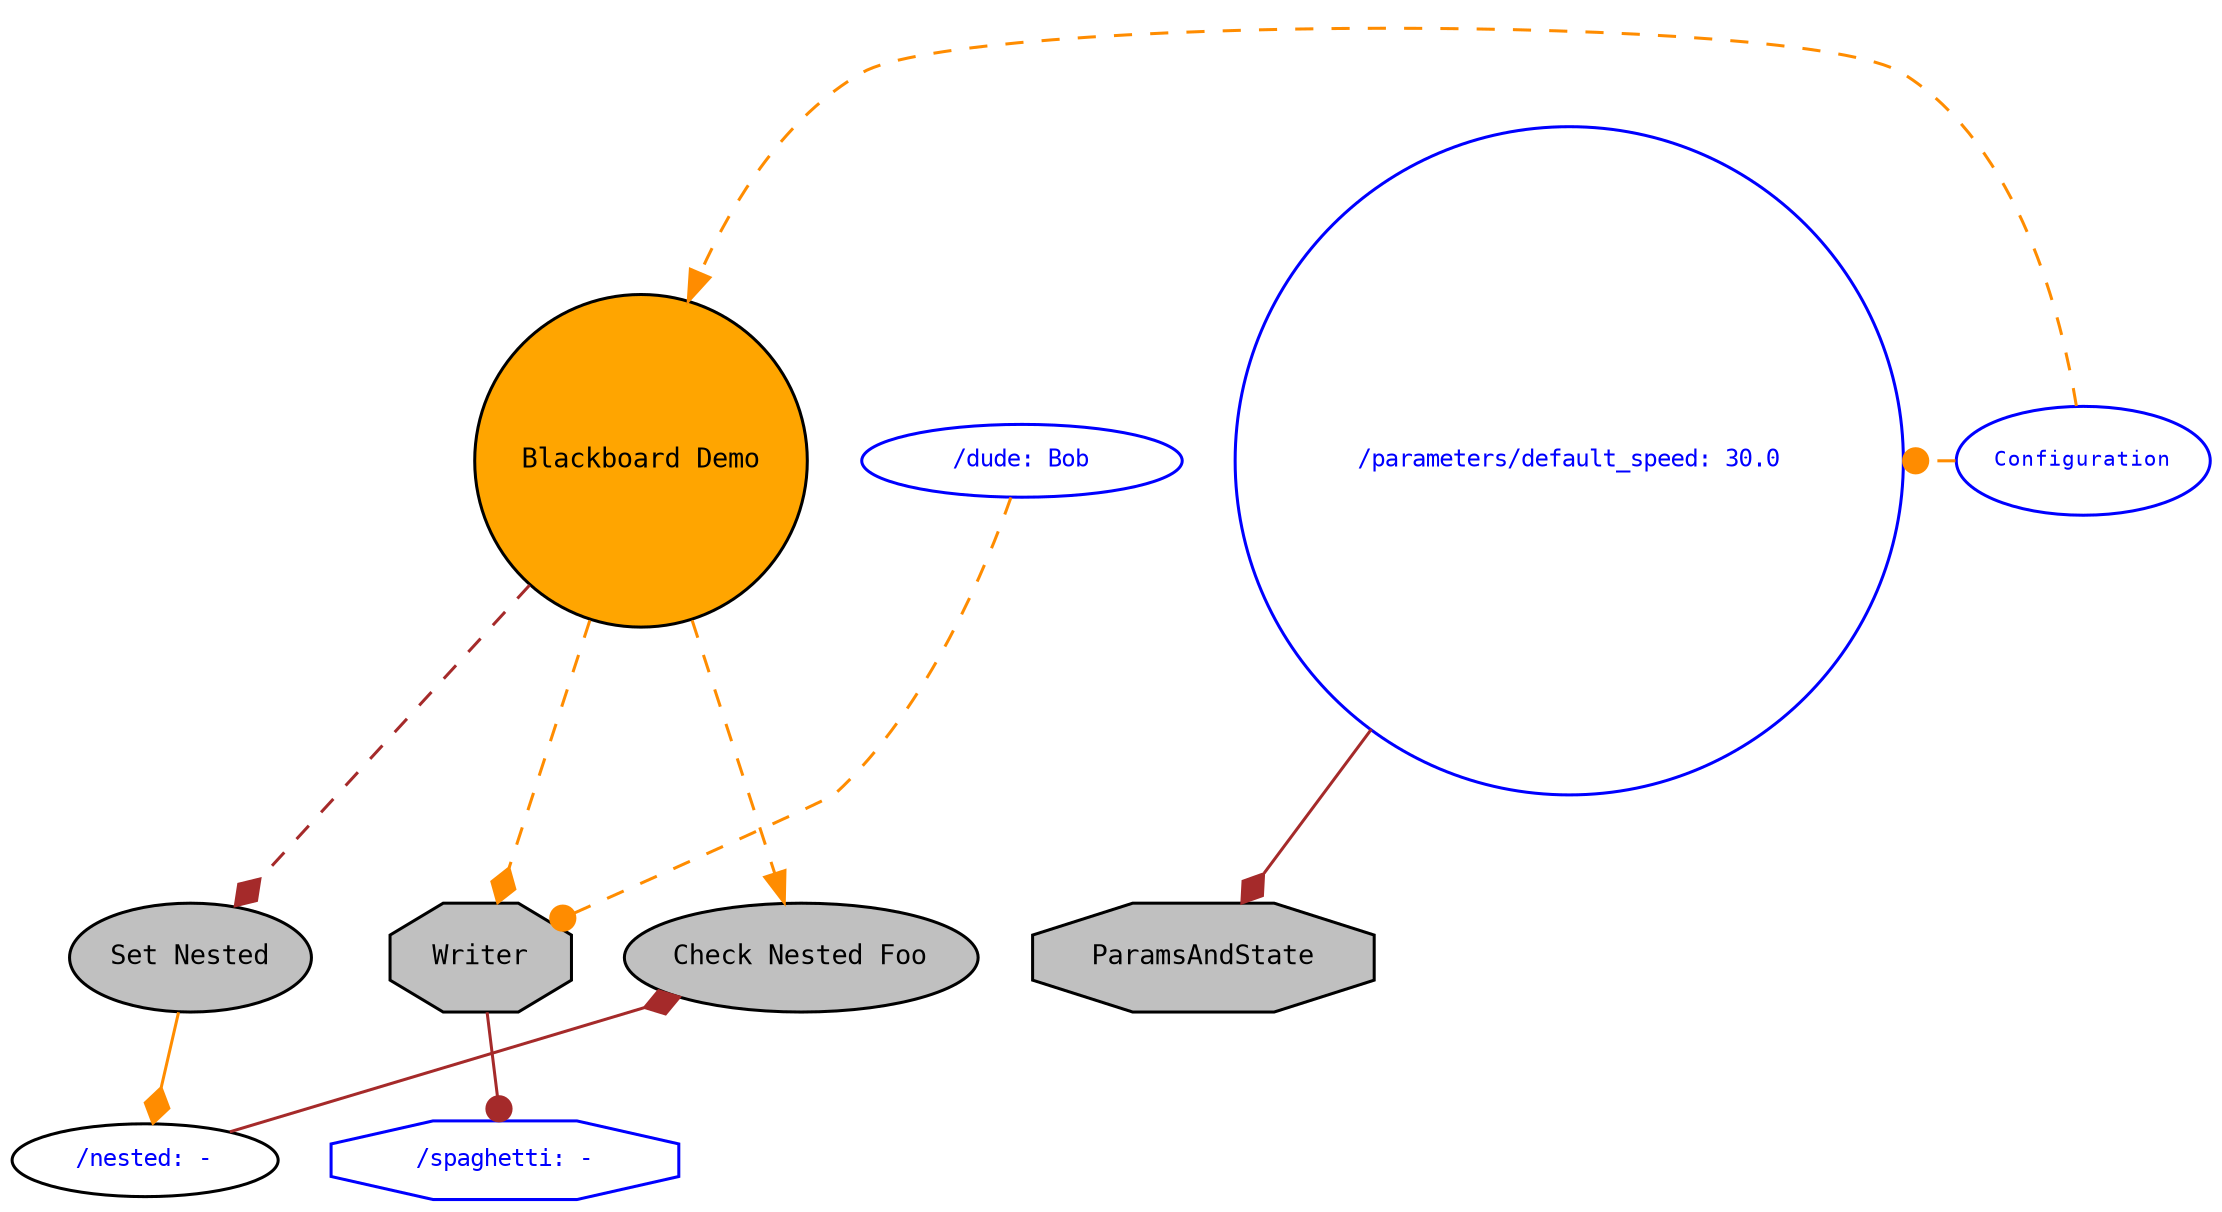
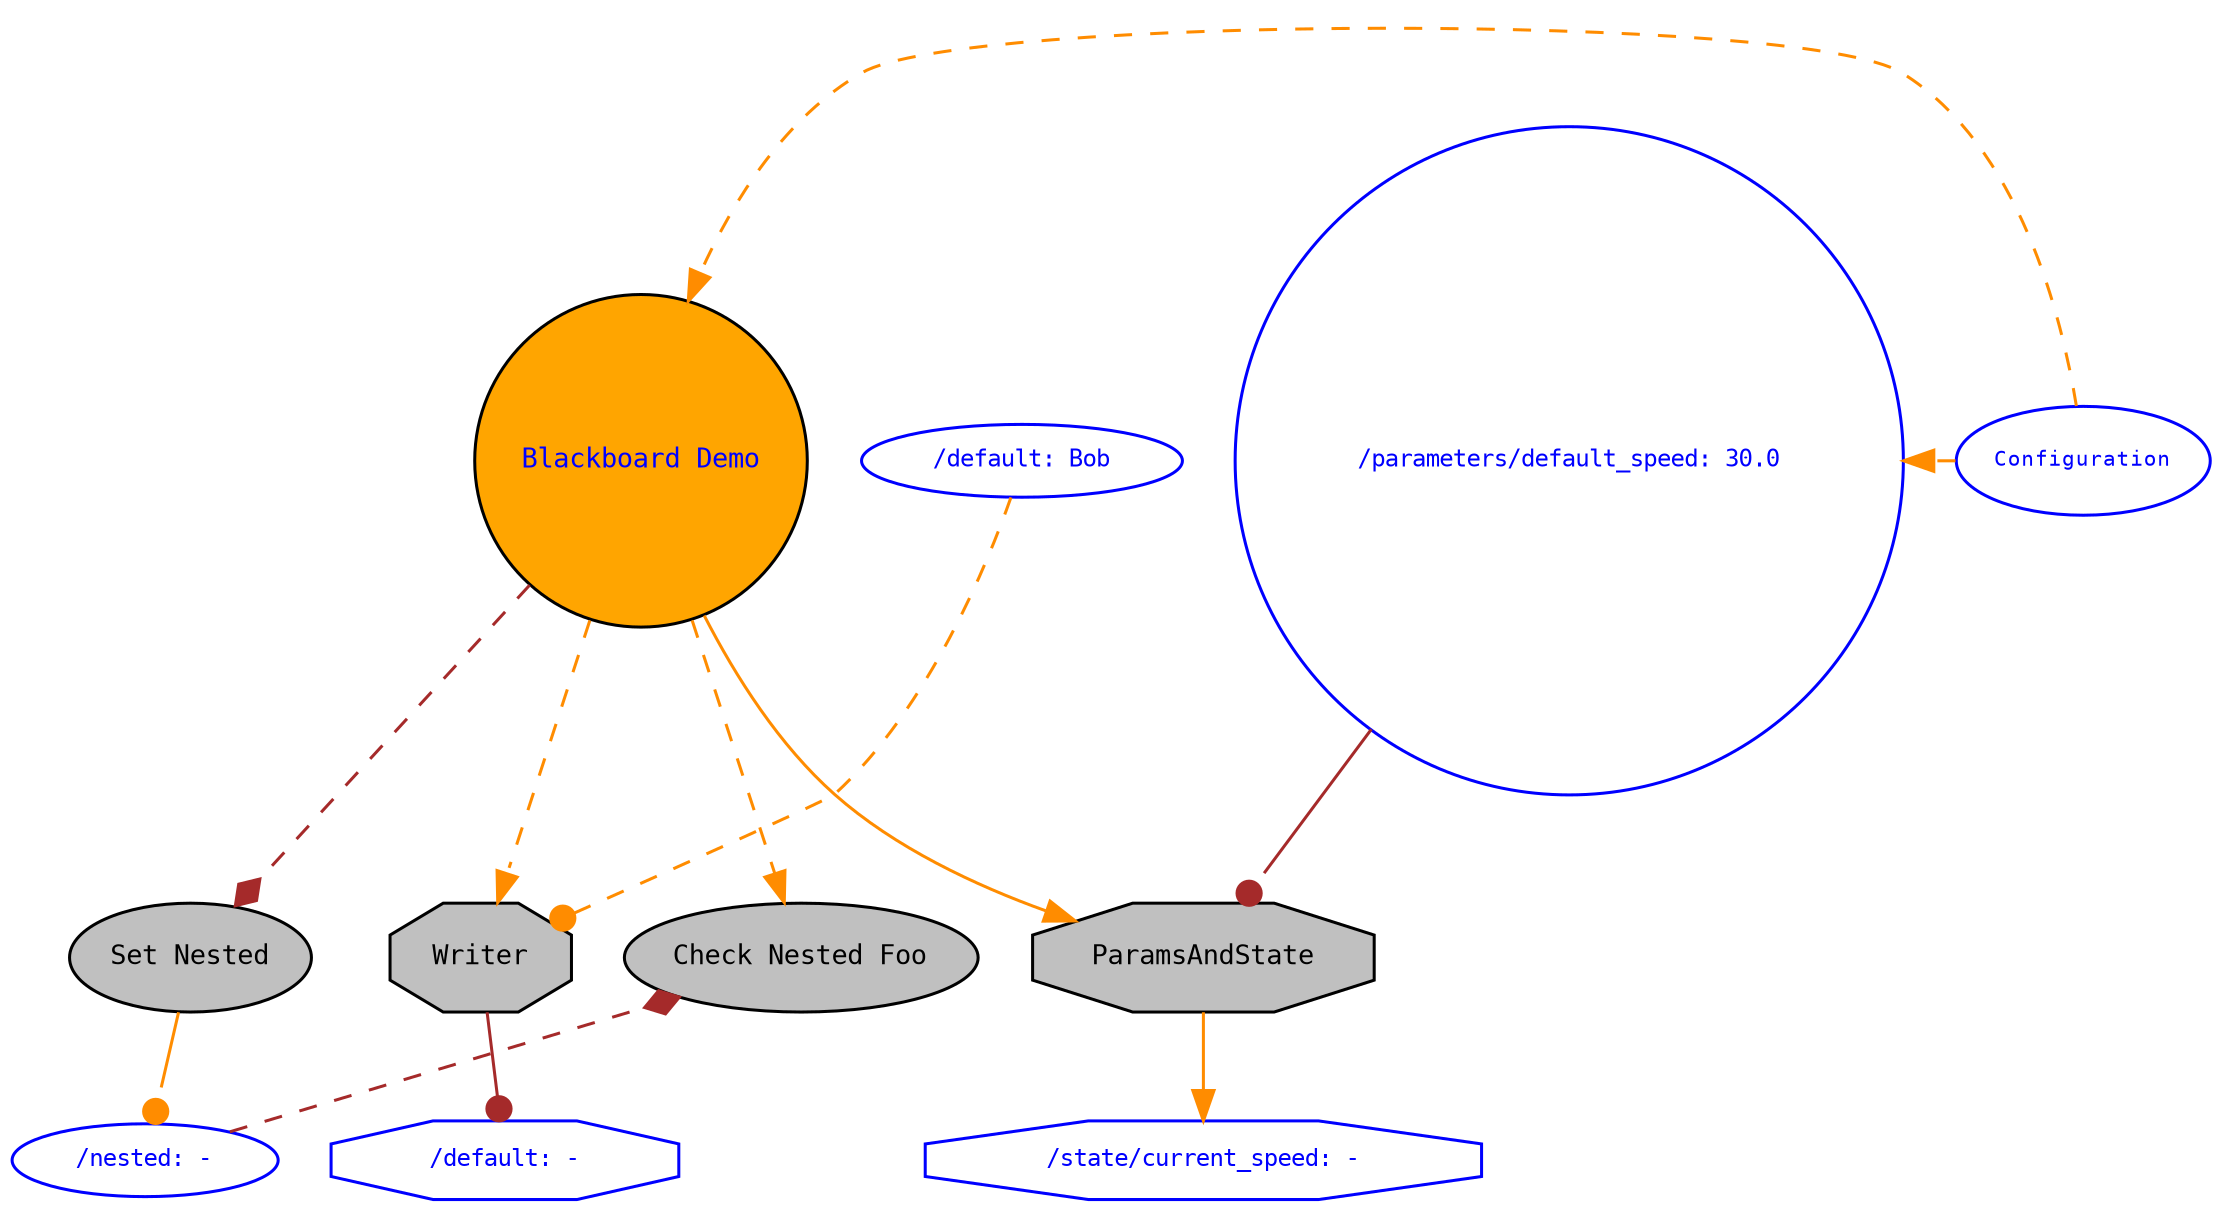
node "Blackboard Demo": fontcolor black -> blue
node "/dude: Bob": label "/dude: Bob" -> "/default: Bob"
edge "Configuration" -> "/parameters/default_speed: 30.0": arrowhead dot -> normal
edge "Blackboard Demo" -> "Writer": arrowhead diamond -> normal
edge "/parameters/default_speed: 30.0" -> "ParamsAndState": arrowhead diamond -> dot
edge "Blackboard Demo" -> "ParamsAndState": added
edge "Set Nested" -> "/nested: -": arrowhead diamond -> dot
edge "/nested: -" -> "Check Nested Foo": style solid -> dashed
node "/nested: -": color black -> blue
node "/spaghetti: -": label "/spaghetti: -" -> "/default: -"
node "/state/current_speed: -": added
